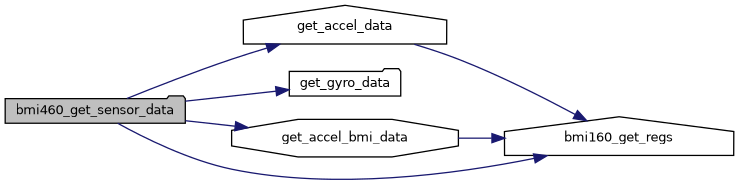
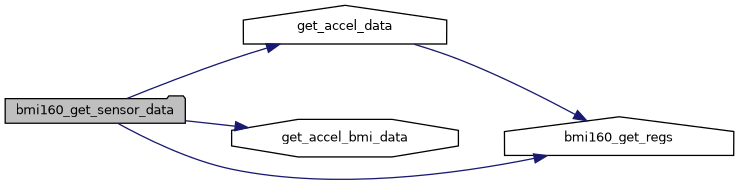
node "get_gyro_data": removed
node "bmi460_get_sensor_data": label "bmi460_get_sensor_data" -> "bmi160_get_sensor_data"
edge "get_accel_bmi_data" -> "bmi160_get_regs": removed
